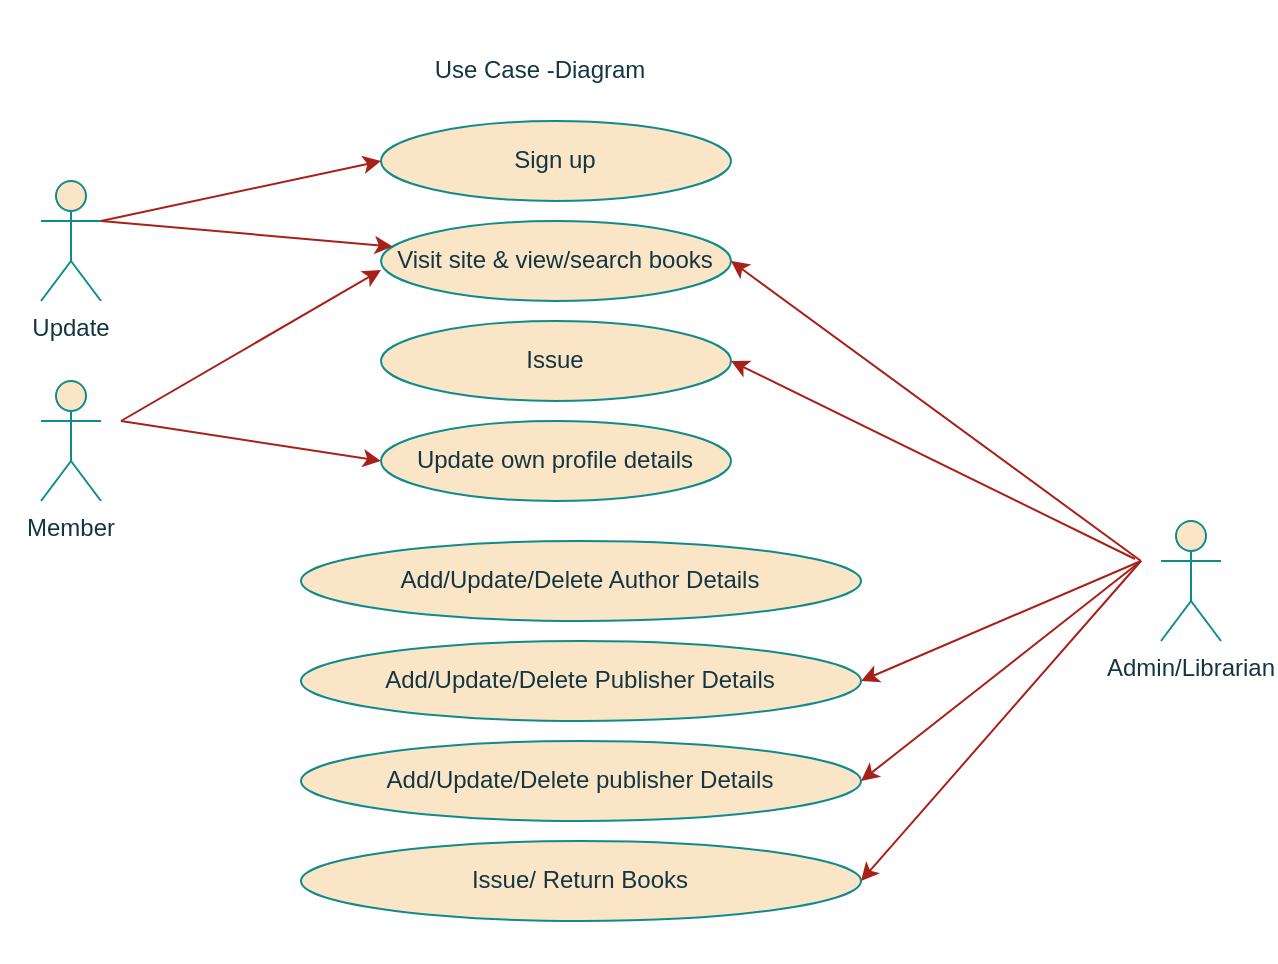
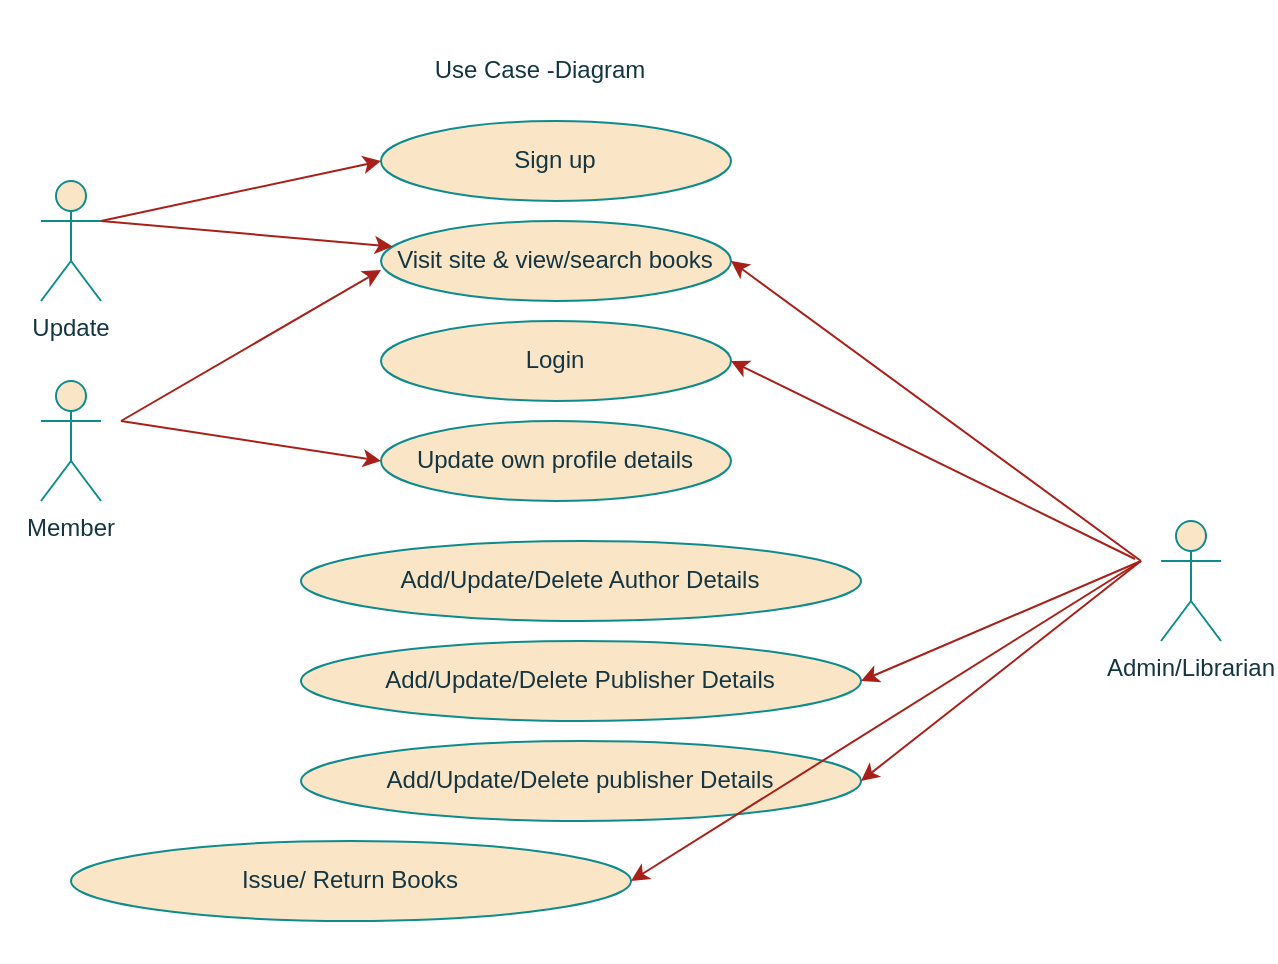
node "Issue": label "Issue" -> "Login"
node "Issue/ Return Books": moved (581, 881) -> (351, 881)
